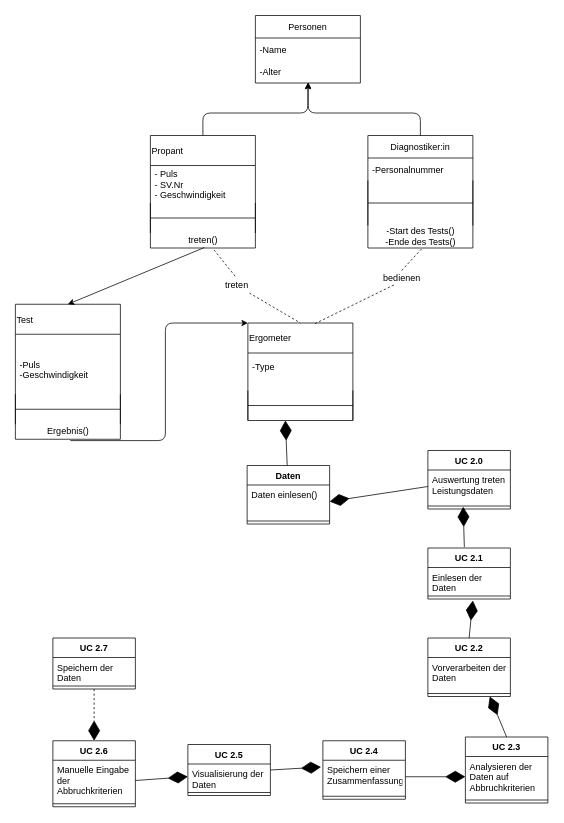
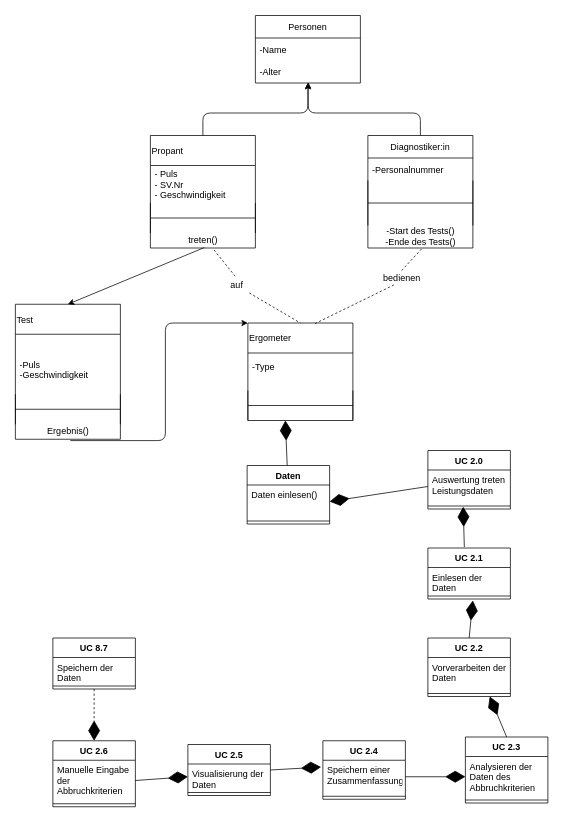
node "treten": label "treten" -> "auf"
node "UC 2.7": label "UC 2.7" -> "UC 8.7"
node "Analysieren der Daten auf Abbruchkriterien": label "Analysieren der Daten auf Abbruchkriterien" -> "Analysieren der Daten des Abbruchkriterien"
